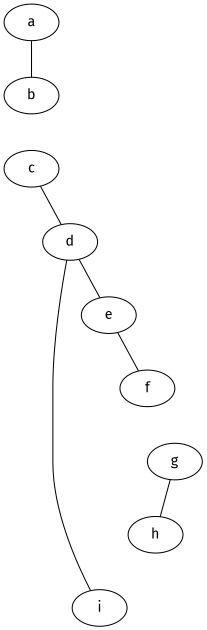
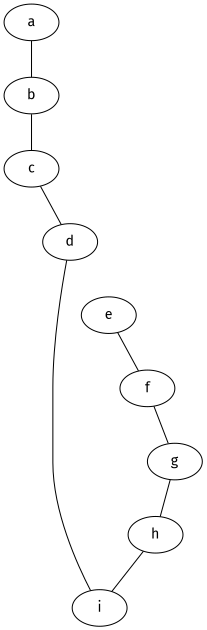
edge "b" -- "c": added
edge "d" -- "e": removed
edge "f" -- "g": added
edge "h" -- "i": added
